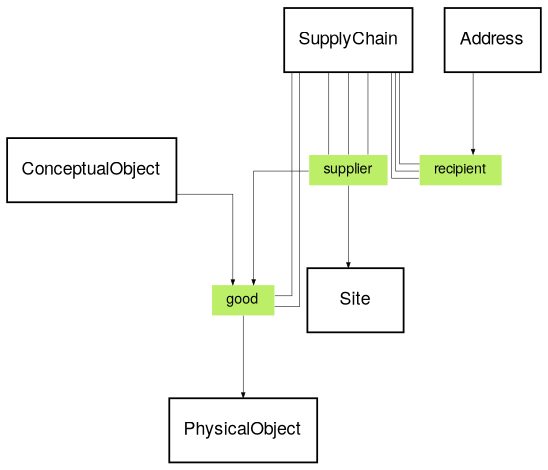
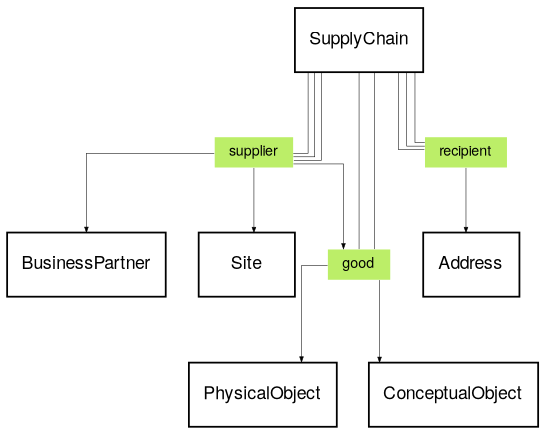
edge "Address" -> "recipient": reversed
edge "ConceptualObject" -> "good": reversed
node "BusinessPartner": added
